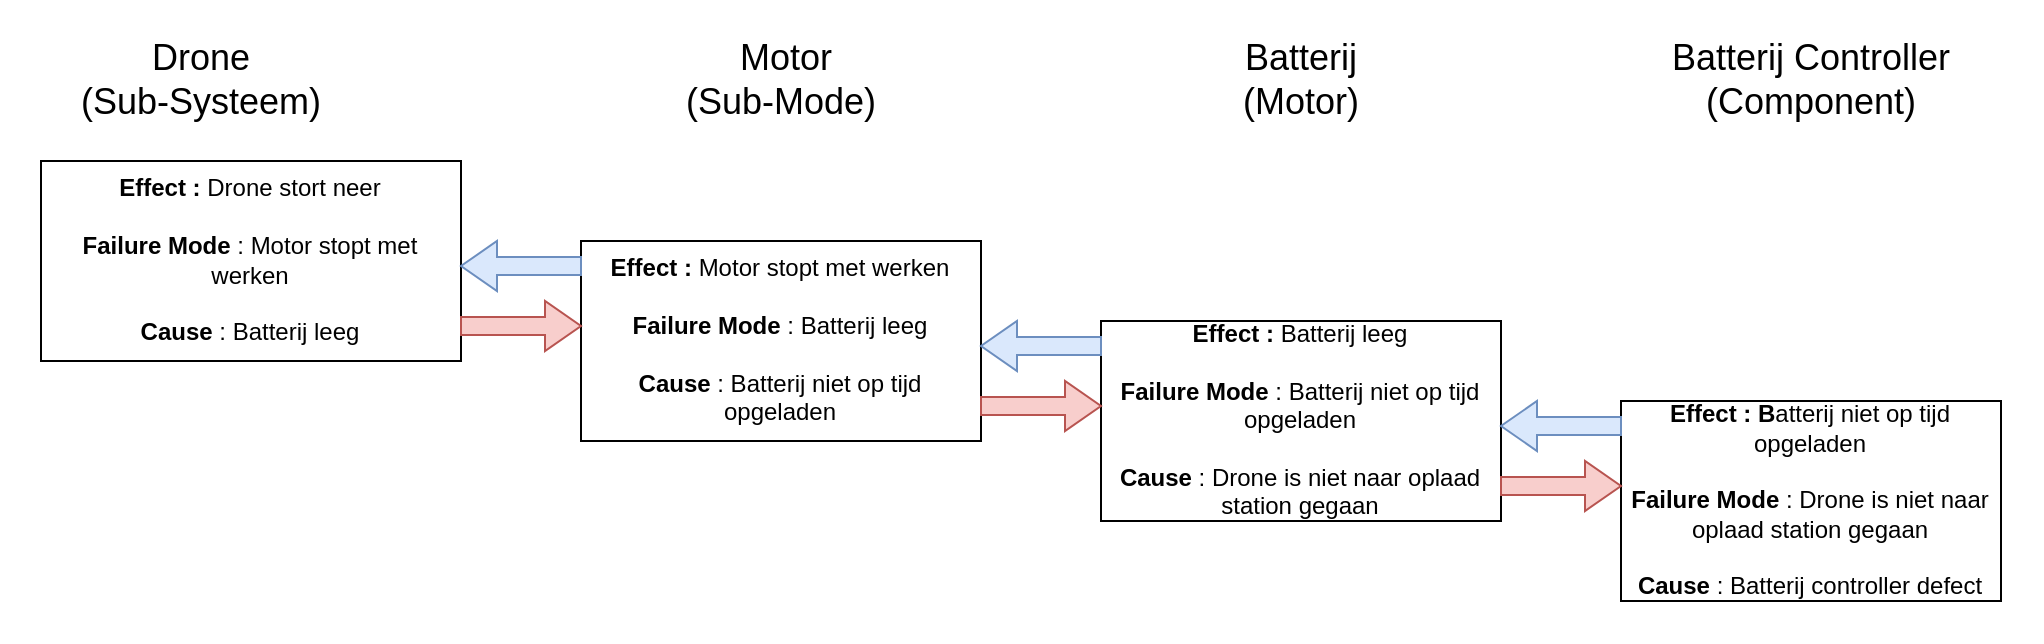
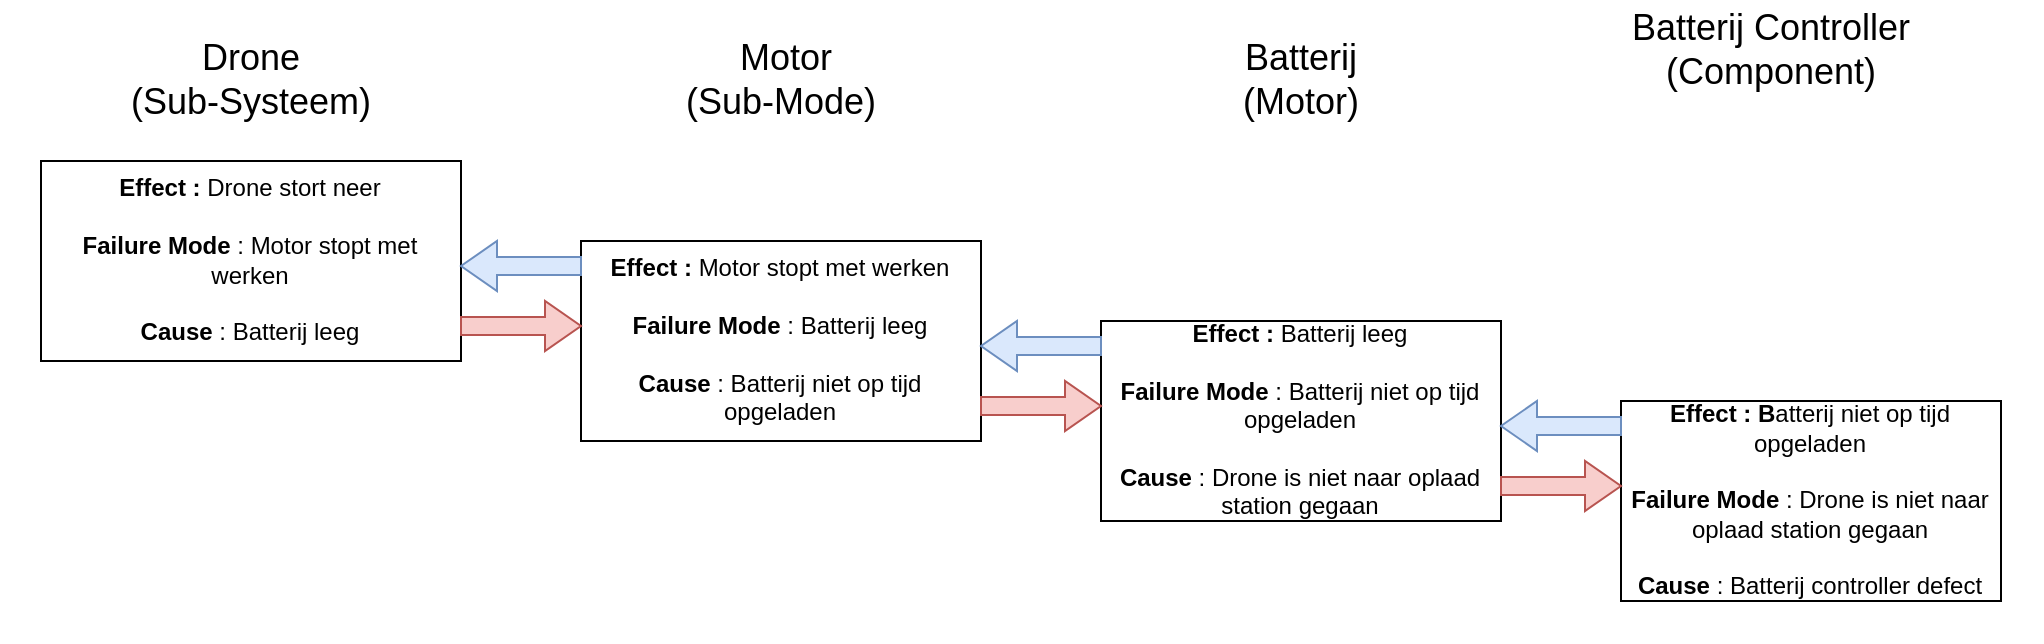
node "Drone (Sub-Systeem)": moved (201, 81) -> (251, 81)
node "Batterij Controller (Component)": moved (1811, 81) -> (1771, 51)
